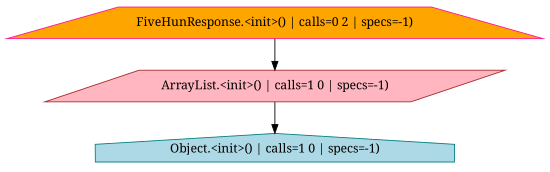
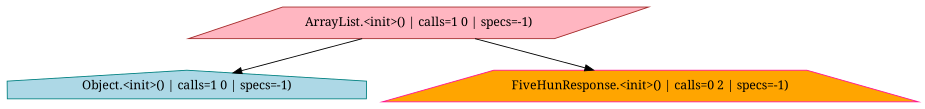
edge "FiveHunResponse.<init>() | calls=0 2 | specs=-1)" -> "ArrayList.<init>() | calls=1 0 | specs=-1)": reversed
